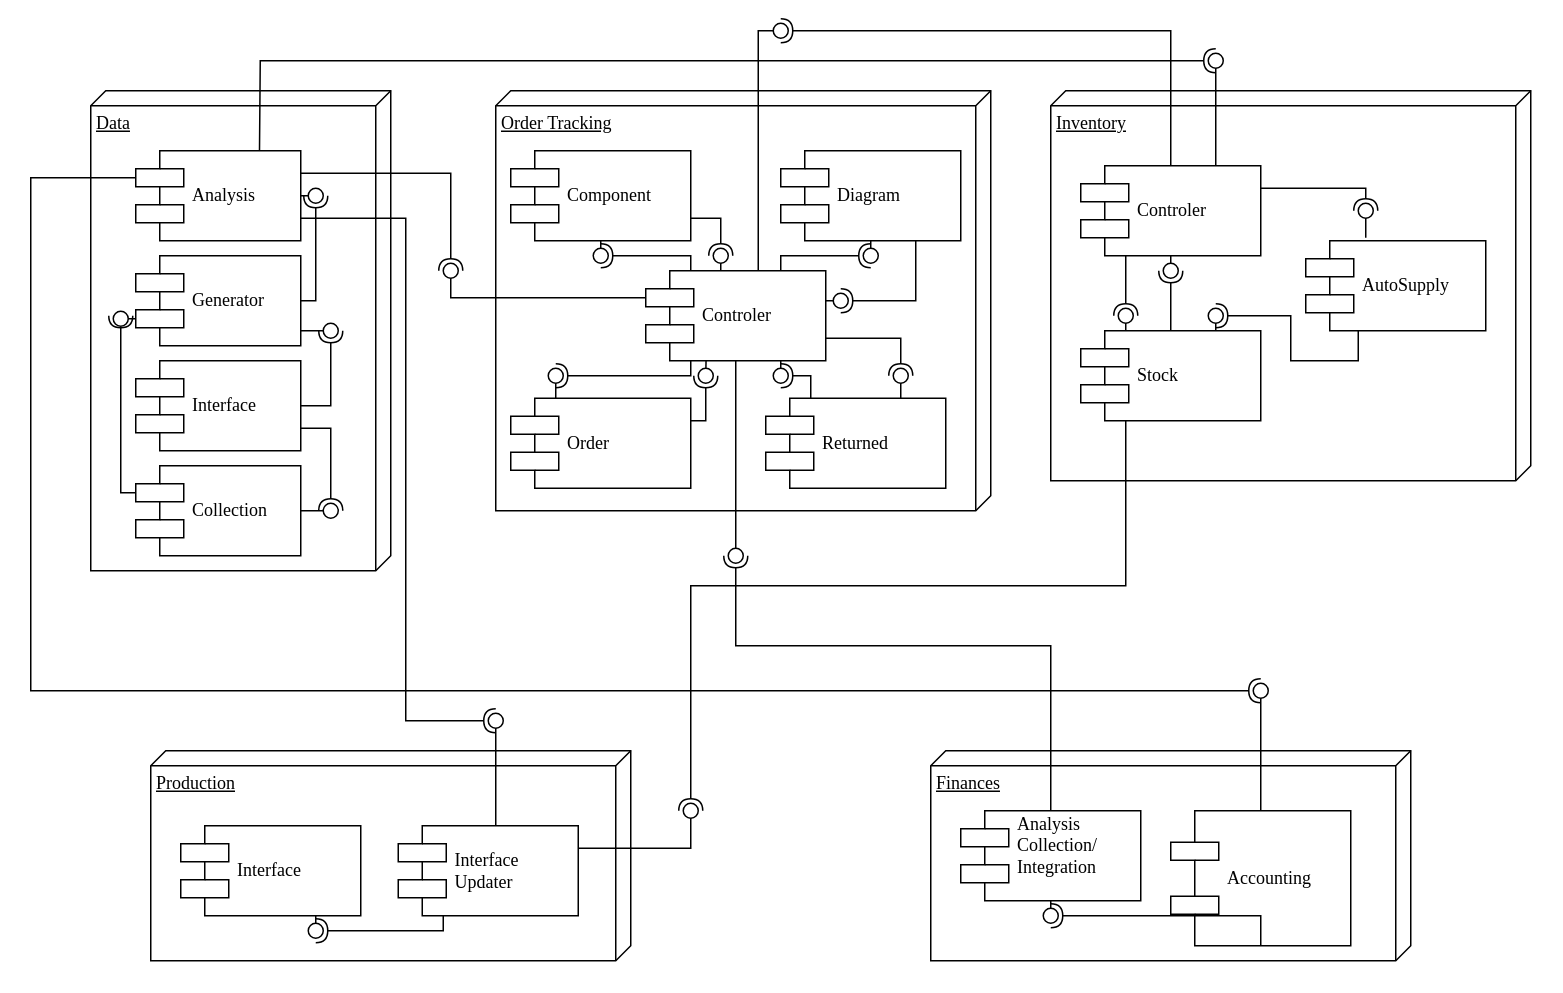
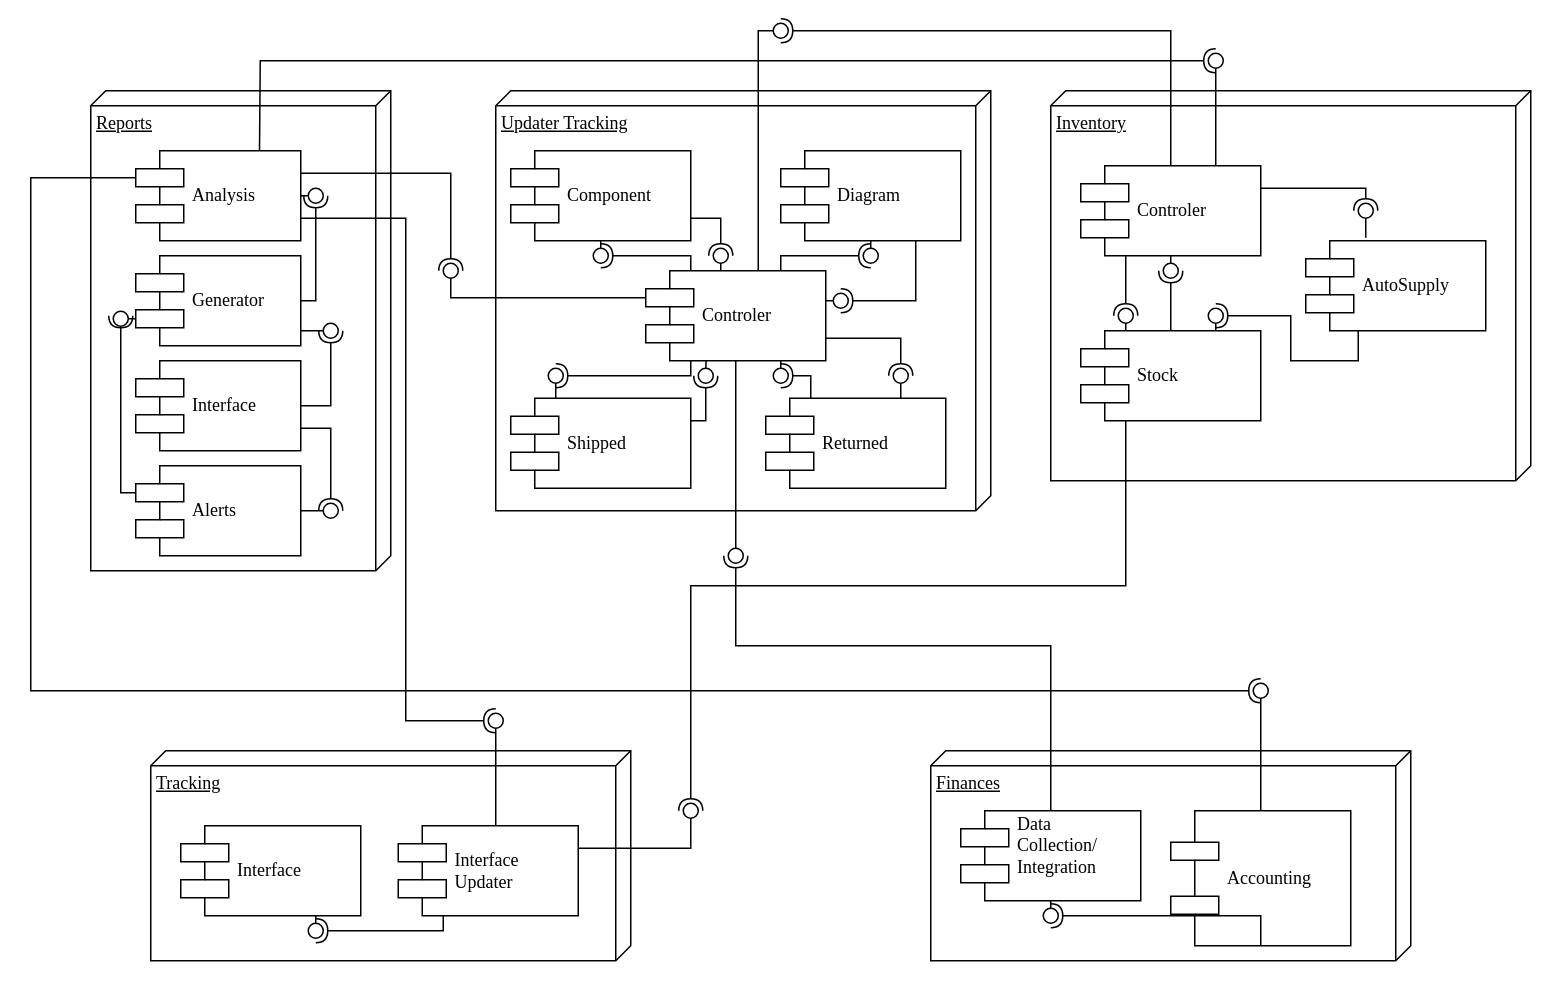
node "Data": label "Data" -> "Reports"
node "Order Tracking": label "Order Tracking" -> "Updater Tracking"
node "Order": label "Order" -> "Shipped"
node "Collection": label "Collection" -> "Alerts"
node "Production": label "Production" -> "Tracking"
node "Analysis Collection/ Integration": label "Analysis Collection/ Integration" -> "Data Collection/ Integration"
